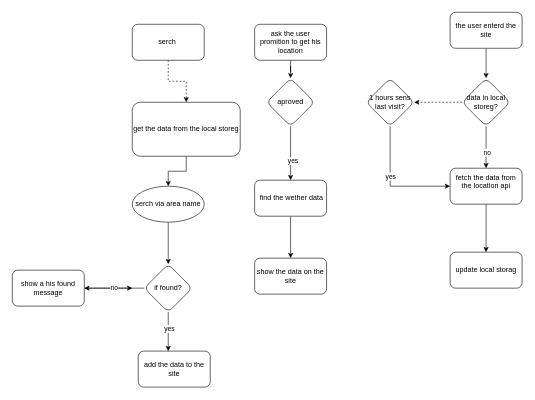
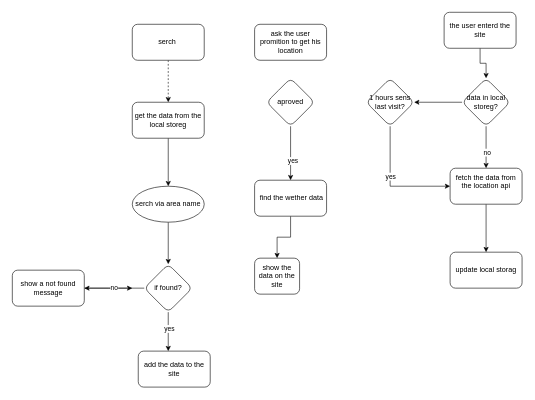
node "the user enterd the site": moved (486, 30) -> (480, 30)
edge "ask the user promition to get his location" -> "aproved": removed
edge "data in local storeg?" -> "1 hours sens last visit?": style dashed -> solid
node "get the data from the local storeg": size 108x54 -> 72x36
node "show the data on the site": size 72x36 -> 45x36
node "show a his found message": label "show a his found message" -> "show a not found message"
